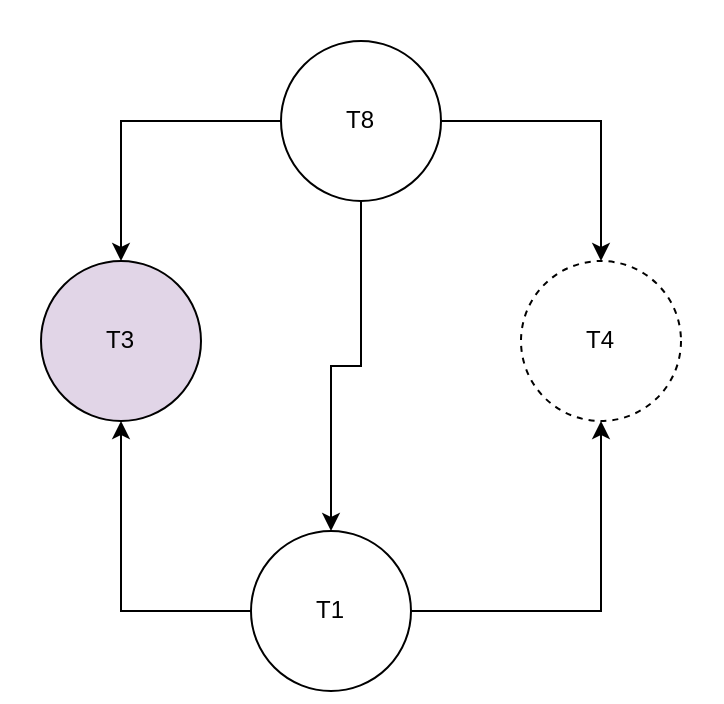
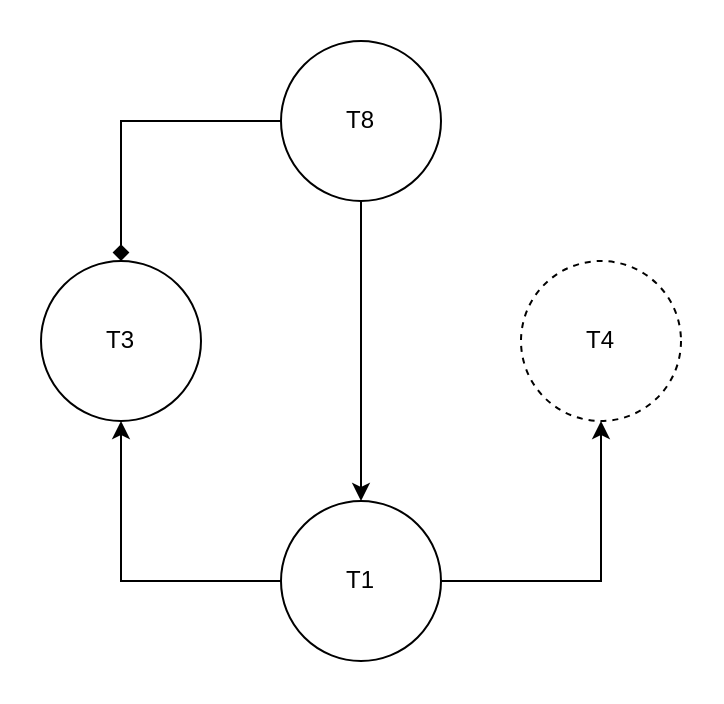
edge "T8" -> "T4": removed
edge "T8" -> "T3": arrowhead classic -> diamond
node "T3": fillcolor #e1d5e7 -> #ffffff
node "T1": moved (331, 611) -> (361, 581)
